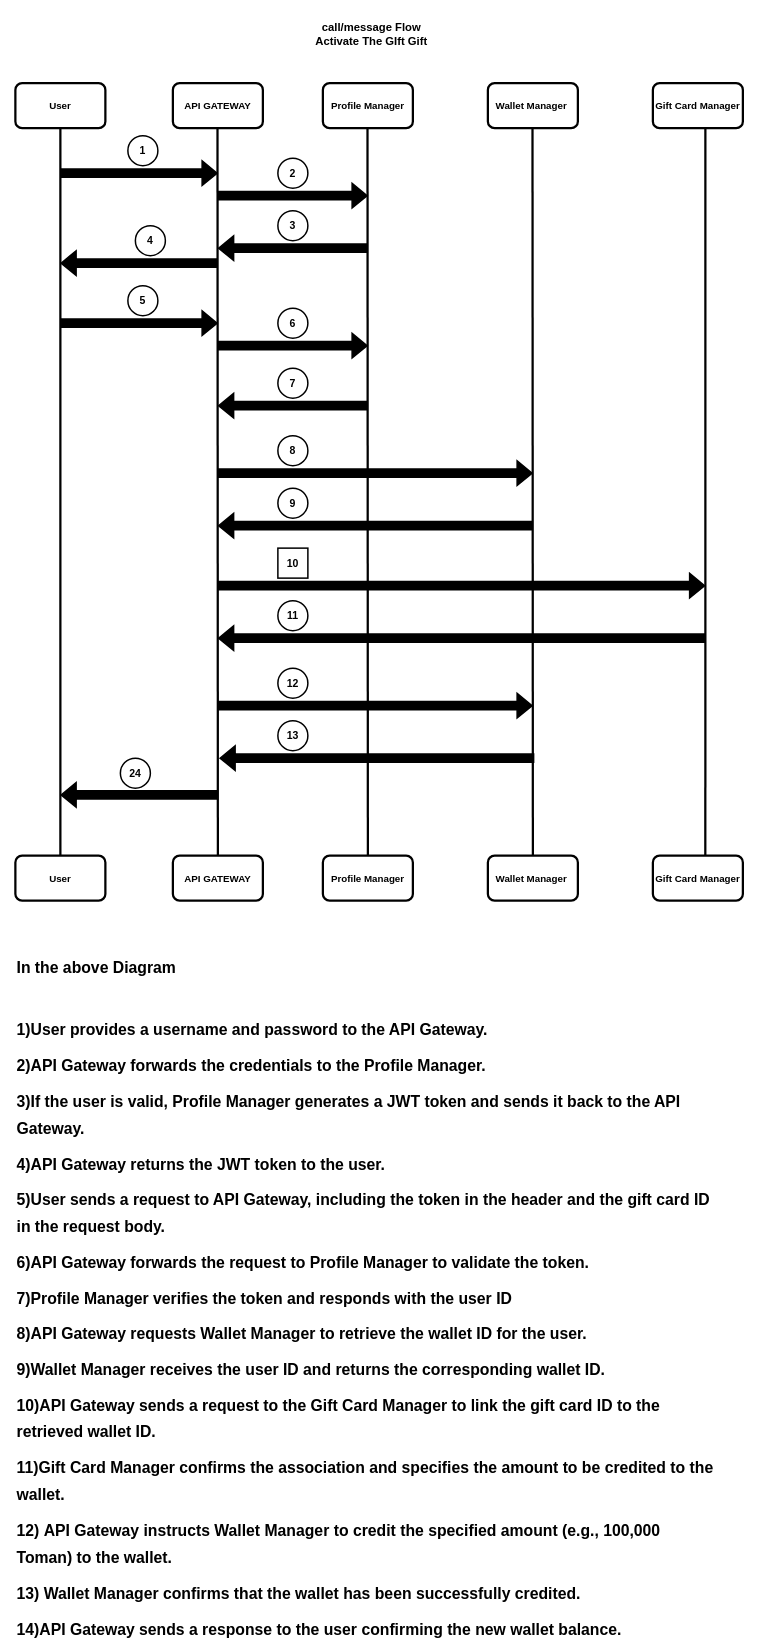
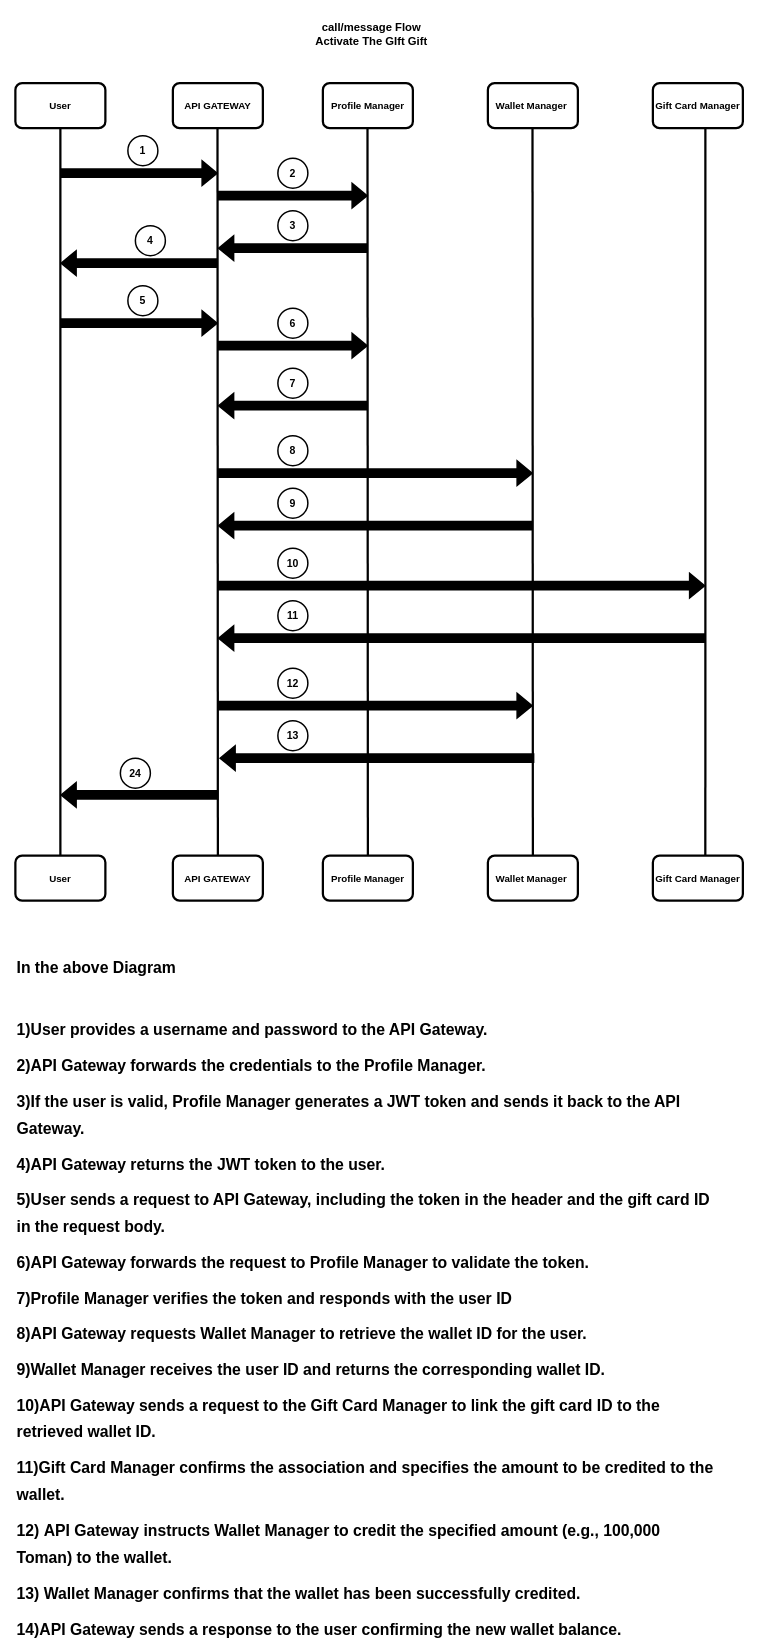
node "10": shape rectangle -> ellipse
